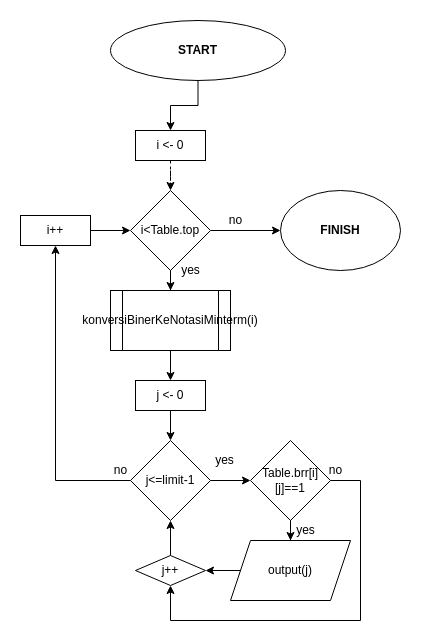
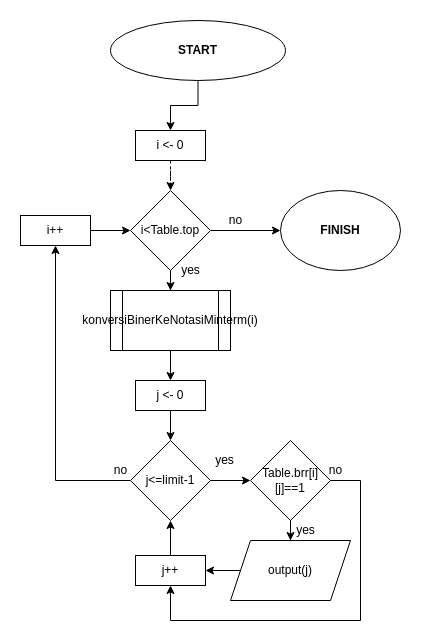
node "j++": shape diamond -> rectangle
